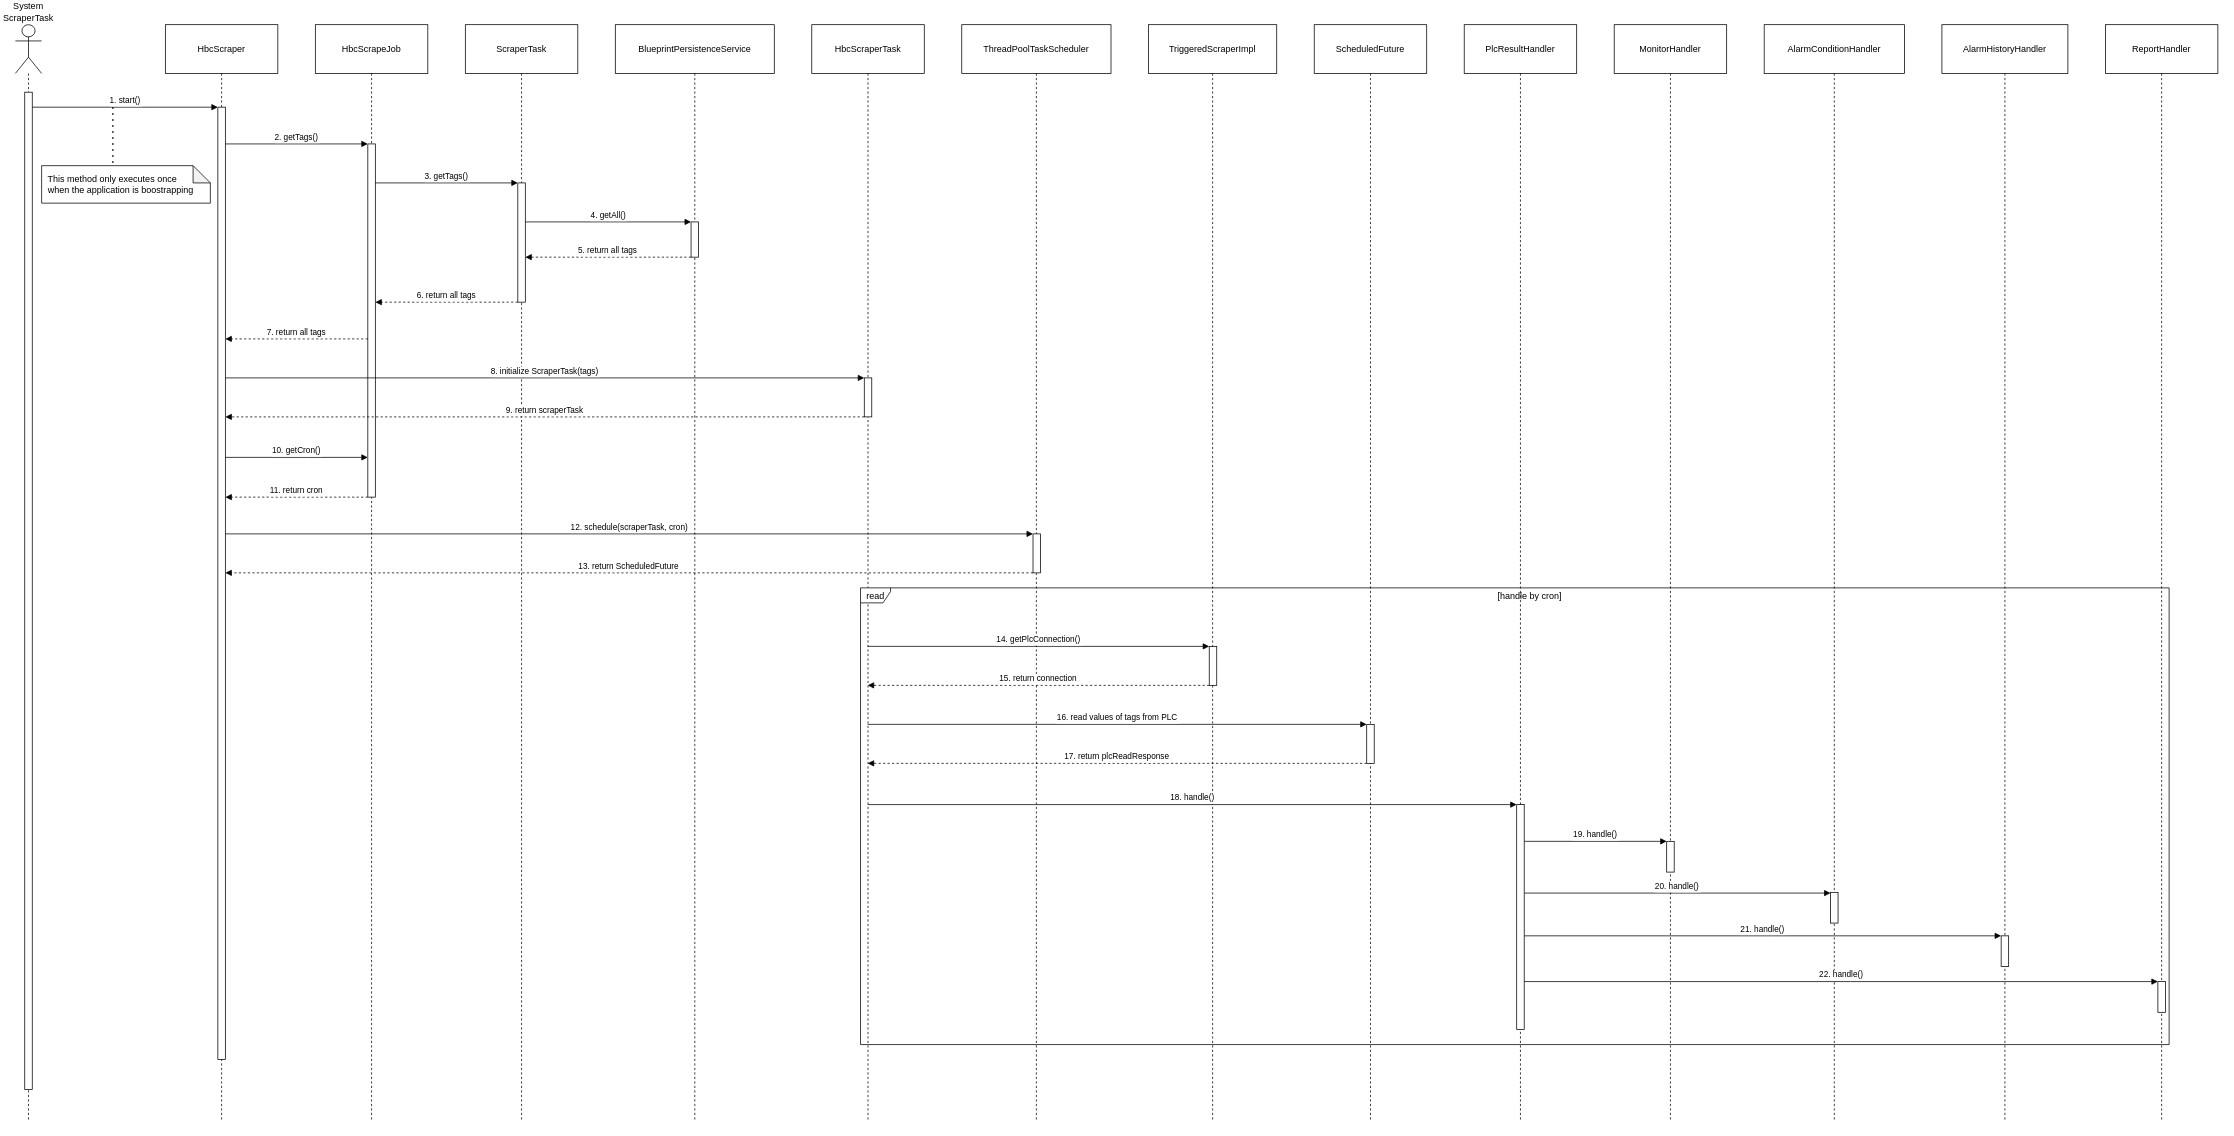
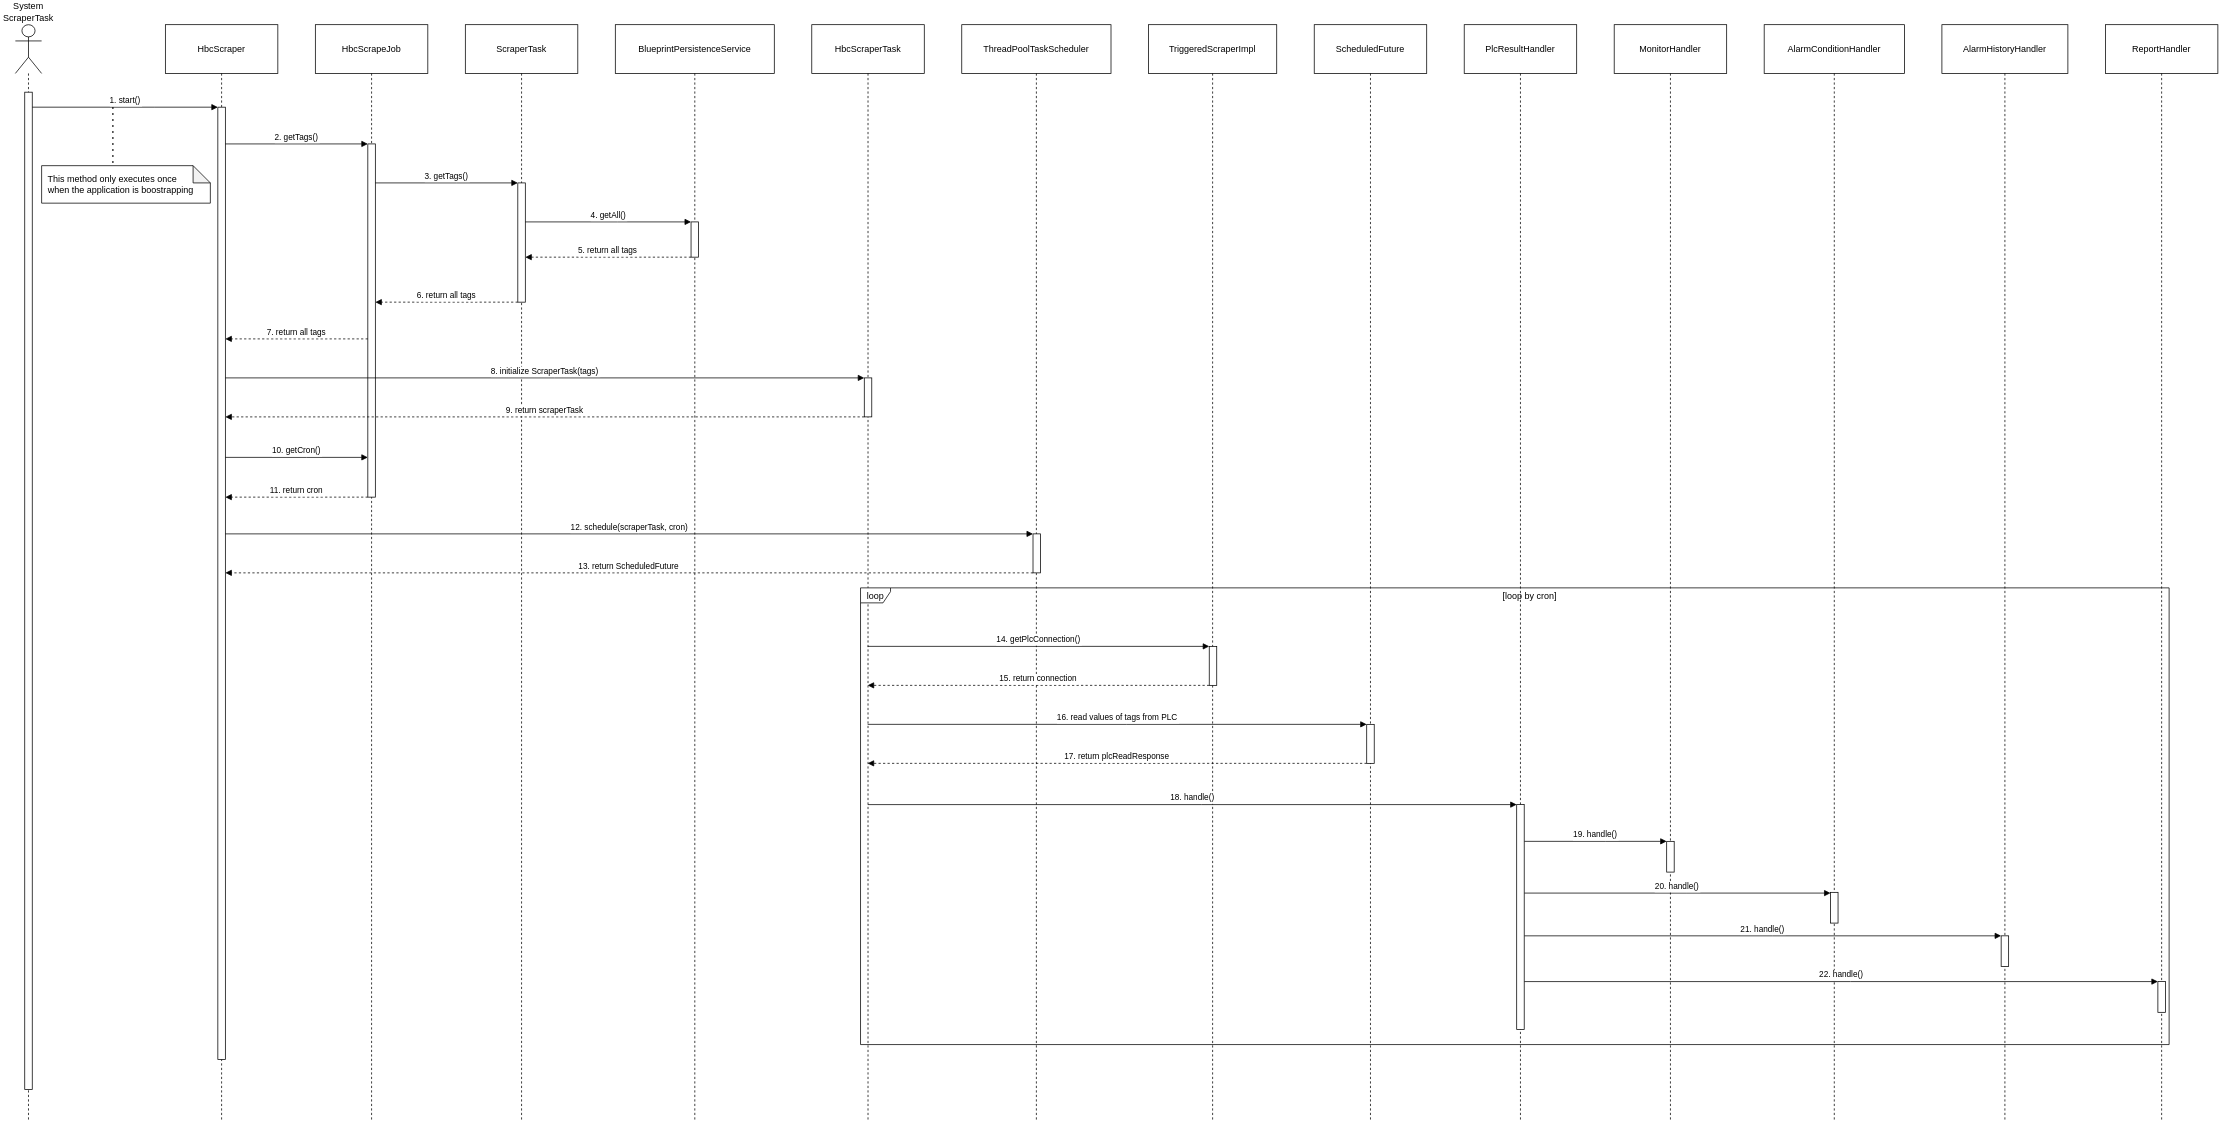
node "read": label "read" -> "loop"
node "[handle by cron]": label "[handle by cron]" -> "[loop by cron]"
